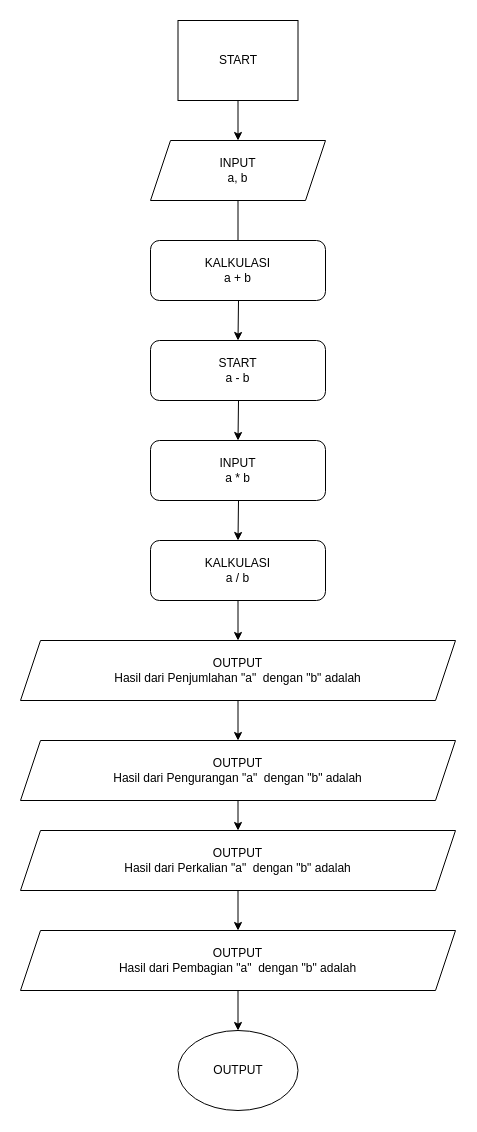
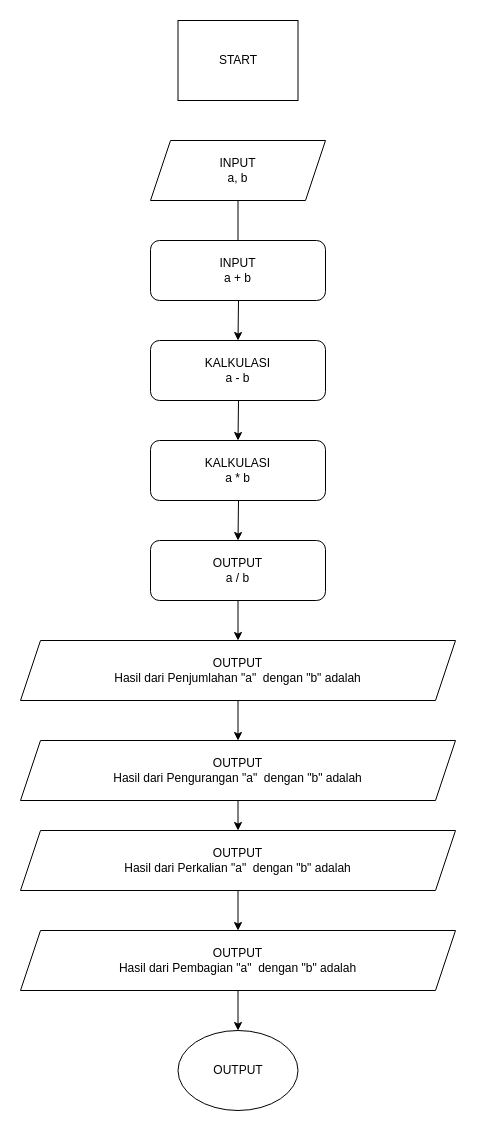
edge "START" -> "INPUT a, b": removed
node "KALKULASI a + b": label "KALKULASI a + b" -> "INPUT a + b"
node "STARTa - b": label "STARTa - b" -> "KALKULASIa - b"
node "INPUTa * b": label "INPUTa * b" -> "KALKULASIa * b"
node "KALKULASIa / b": label "KALKULASIa / b" -> "OUTPUTa / b"
